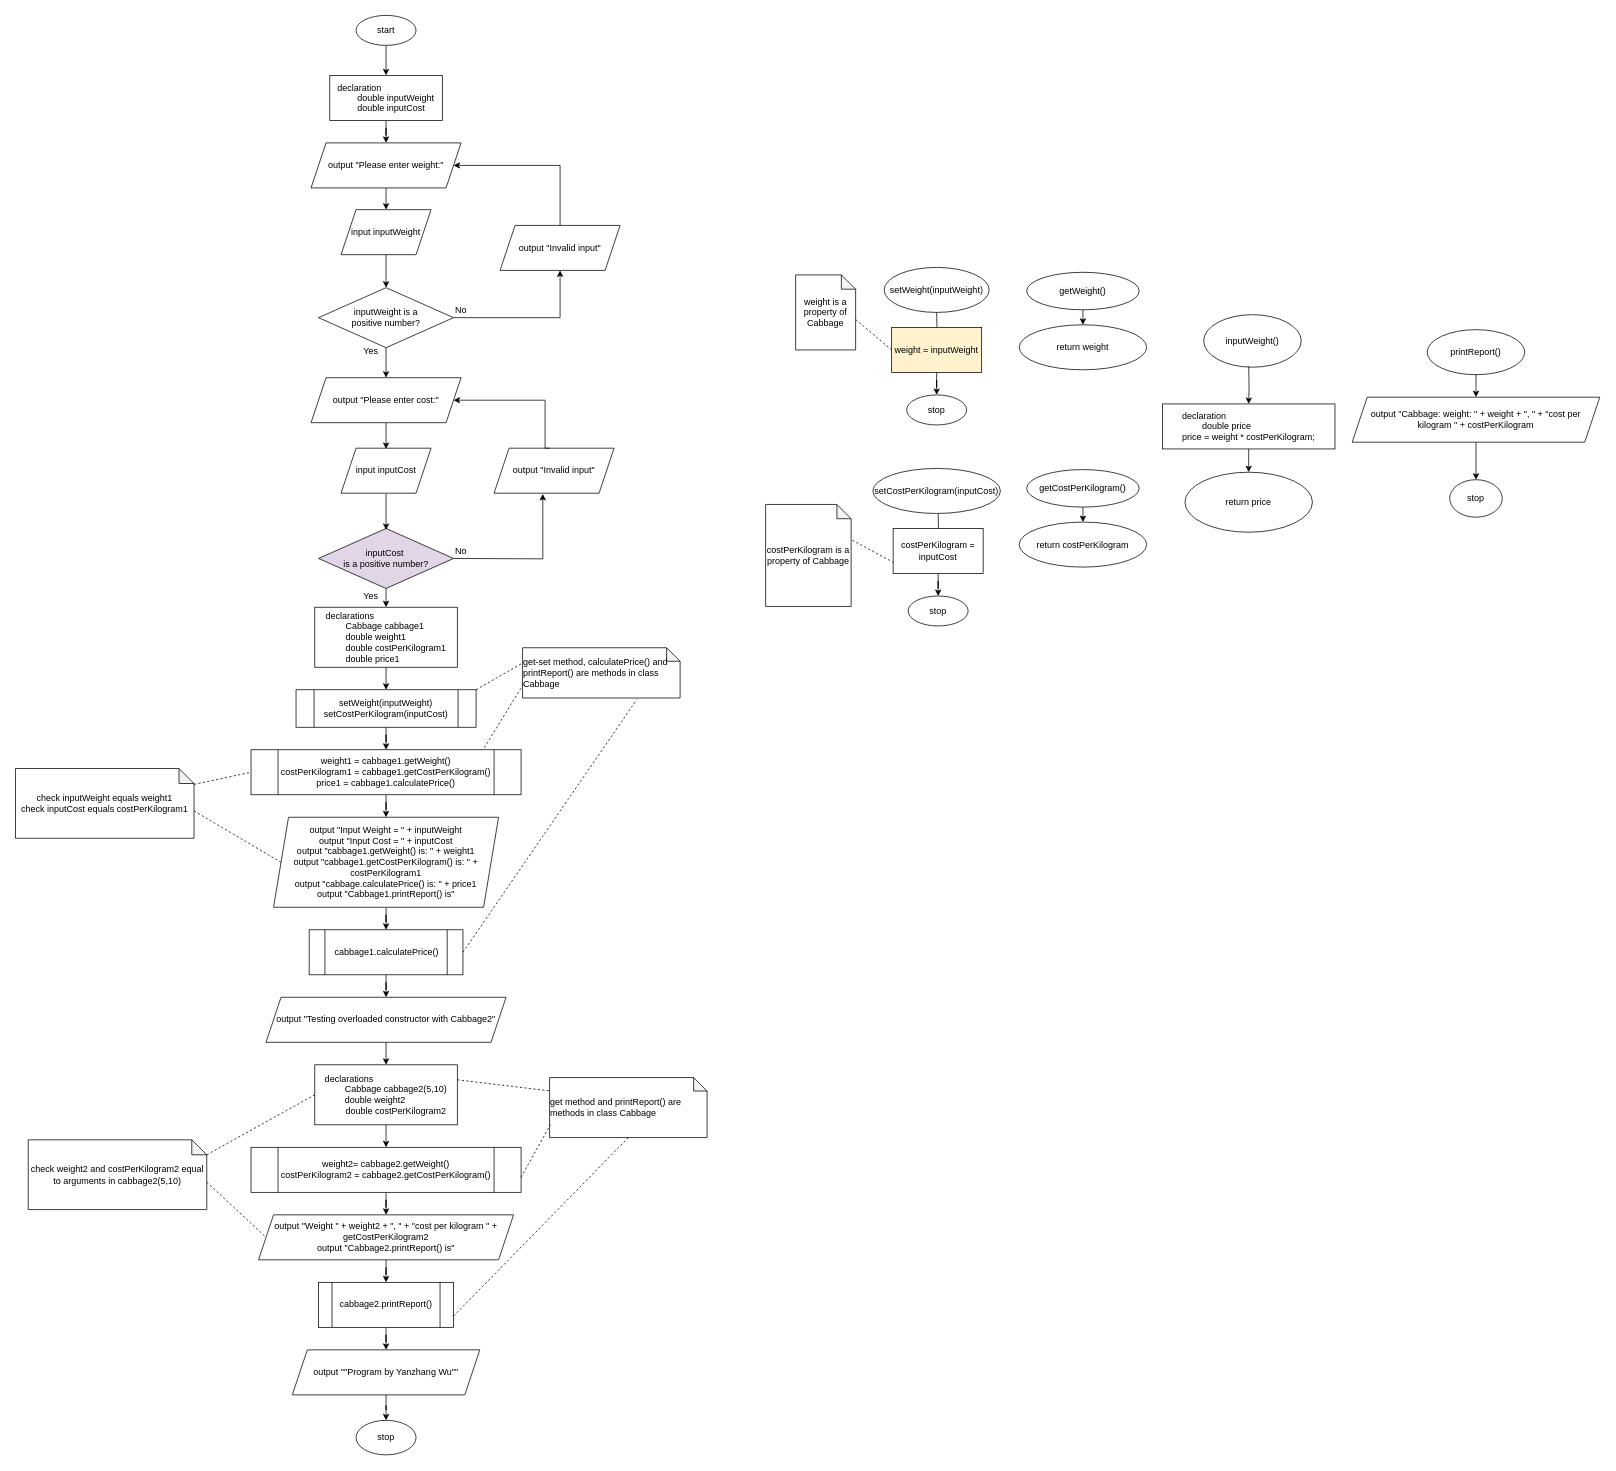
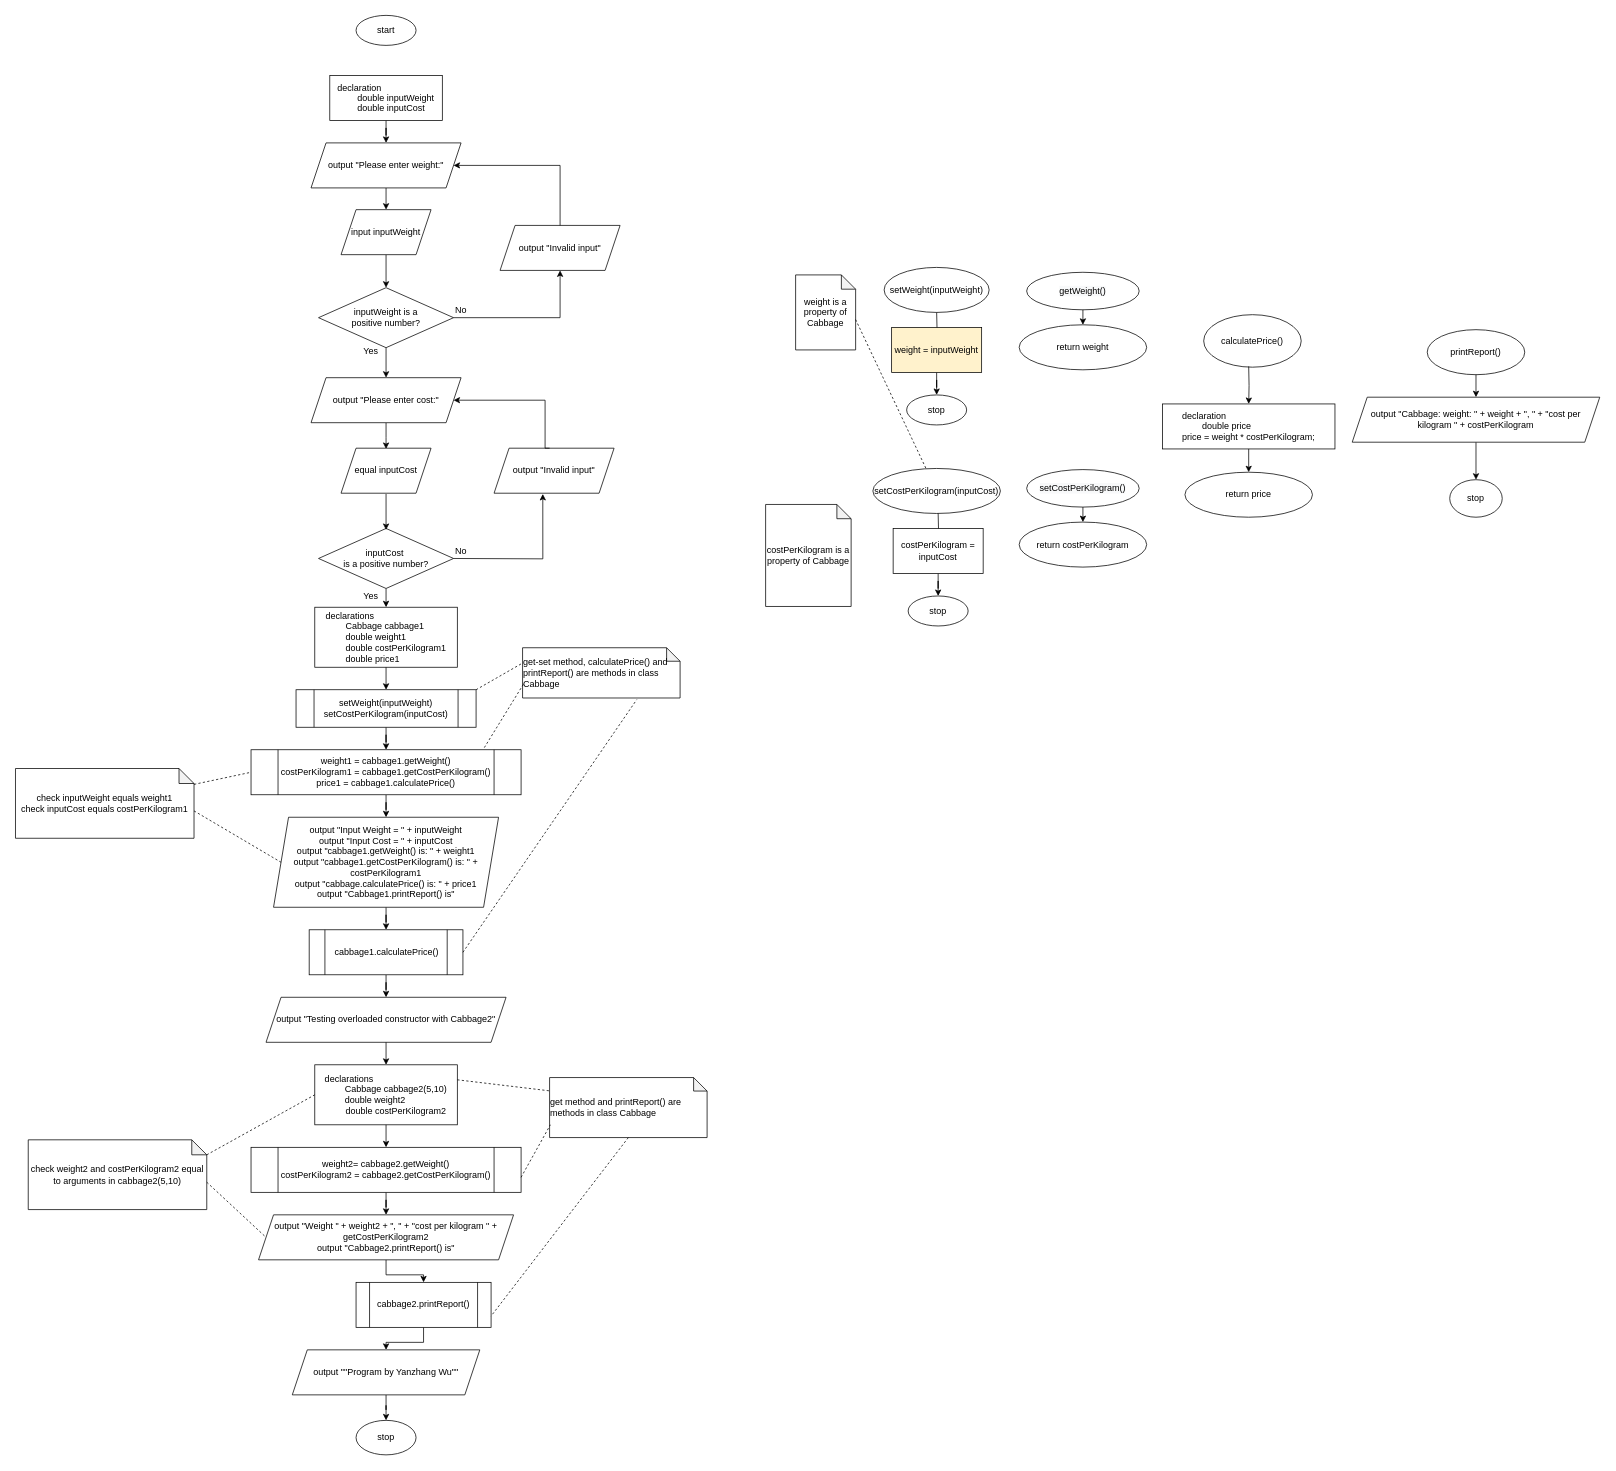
edge "start" -> "declaration double inputWeight double inputCost": removed
edge "weight is a property of Cabbage" -- "weight = inputWeight": now "weight is a property of Cabbage" -- "setCostPerKilogram(inputCost)"
node "inputWeight()": label "inputWeight()" -> "calculatePrice()"
node "input inputCost": label "input inputCost" -> "equal inputCost"
node "getCostPerKilogram()": label "getCostPerKilogram()" -> "setCostPerKilogram()"
node "return price": size 128x60 -> 128x45
edge "costPerKilogram = inputCost" -- "costPerKilogram is a property of Cabbage": removed
node "inputCost is a positive number?": fillcolor #e1d5e7 -> #ffffff
node "cabbage2.printReport()": moved (386, 1305) -> (423, 1305)
